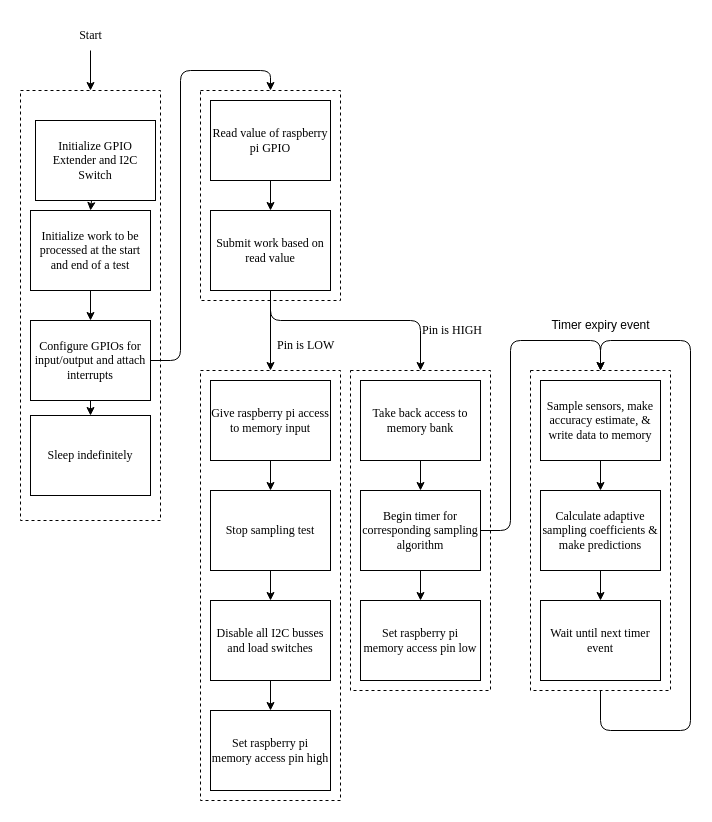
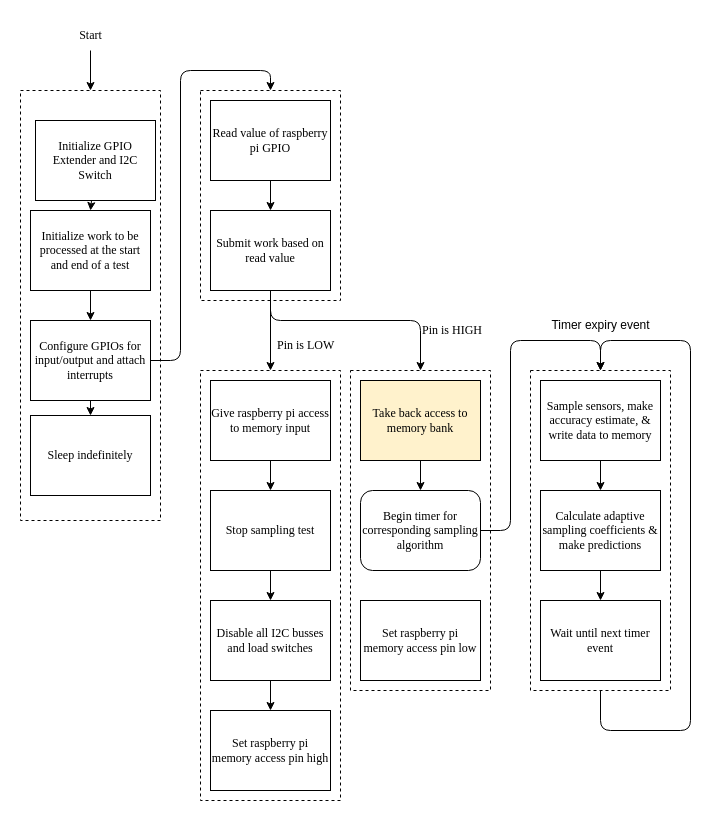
node "Take back access to memory bank": fillcolor #ffffff -> #fff2cc
node "Begin timer for corresponding sampling algorithm": shape rectangle -> rounded rectangle
edge "Begin timer for corresponding sampling algorithm" -> "Set raspberry pi memory access pin low": removed
